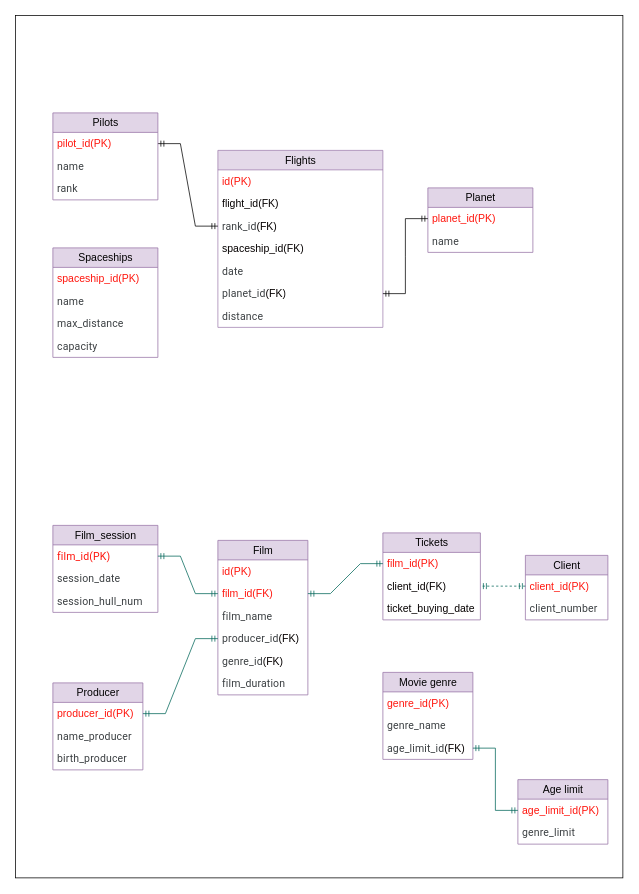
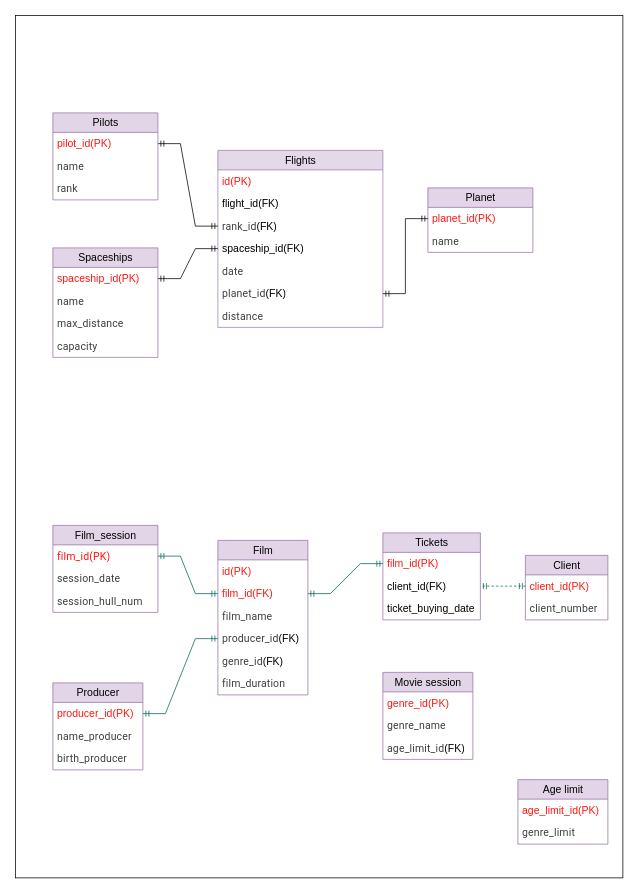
edge "spaceship_id(FK)" -- "spaceship_id(PK)": added
node "Movie genre": label "Movie genre" -> "Movie session"
edge "age_limit_id(FK)" -- "age_limit_id(PK)": removed
